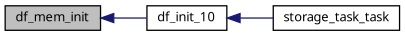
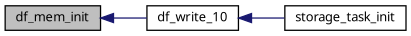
node "df_init_10": label "df_init_10" -> "df_write_10"
node "storage_task_task": label "storage_task_task" -> "storage_task_init"
